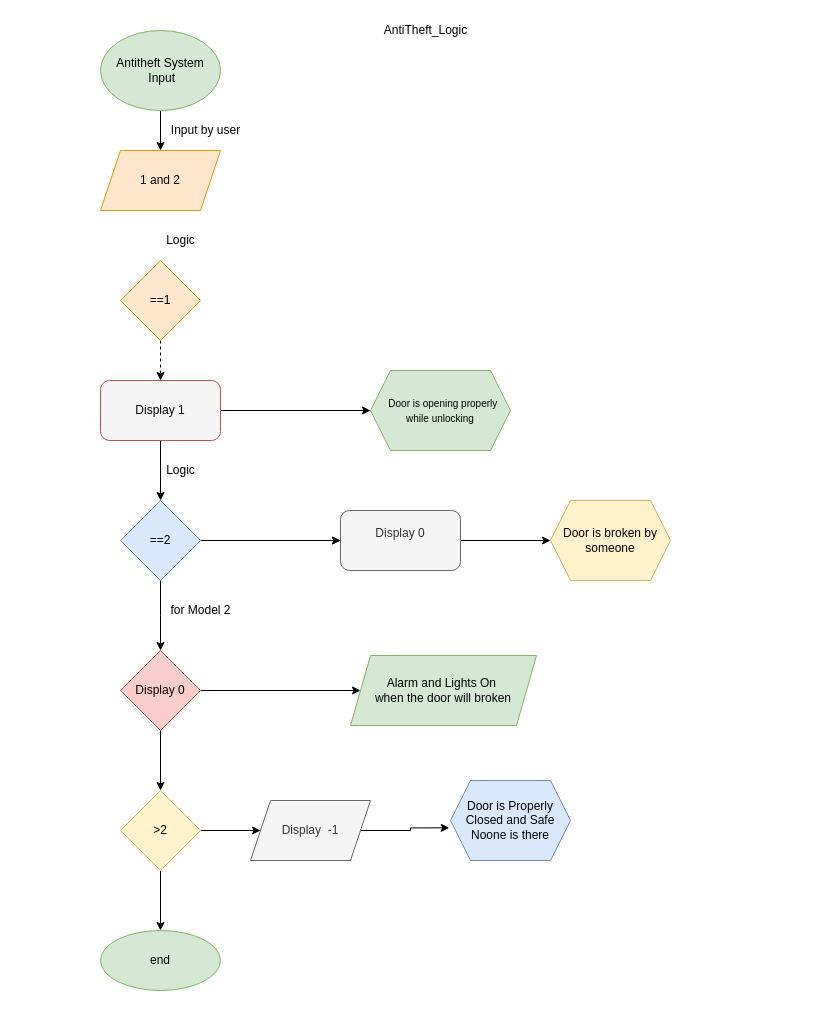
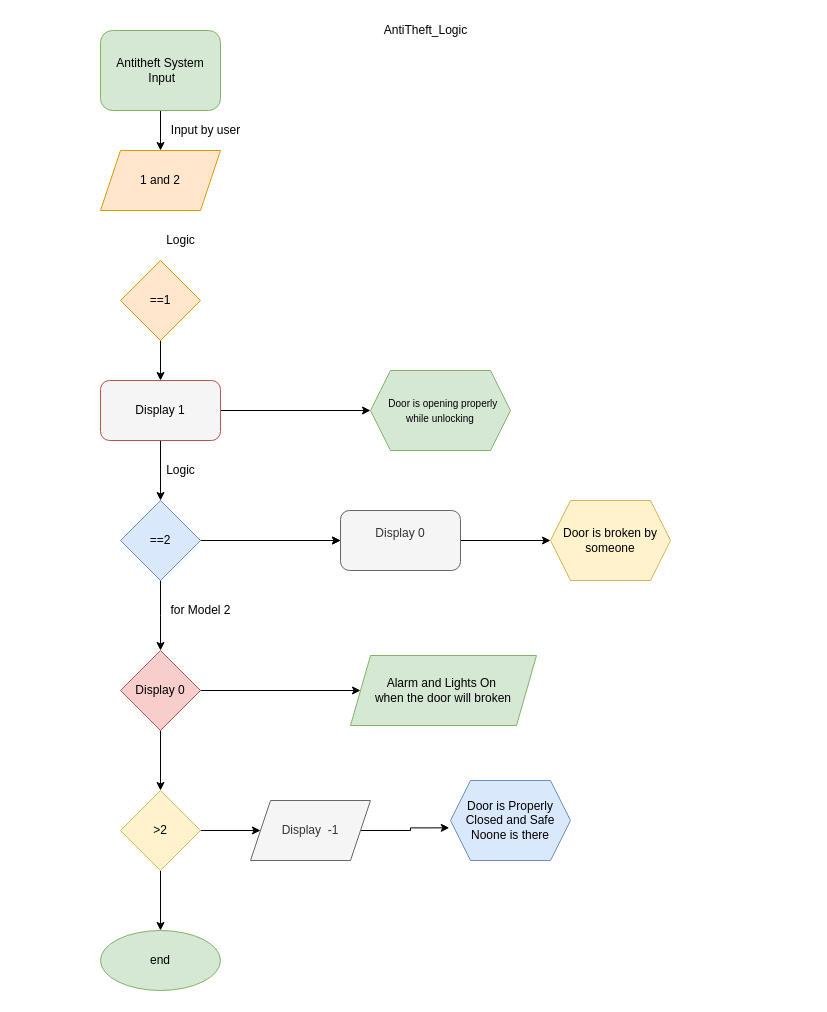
node "Antitheft System Input": shape ellipse -> rounded rectangle
edge "==1" -> "Display 1": style dashed -> solid
